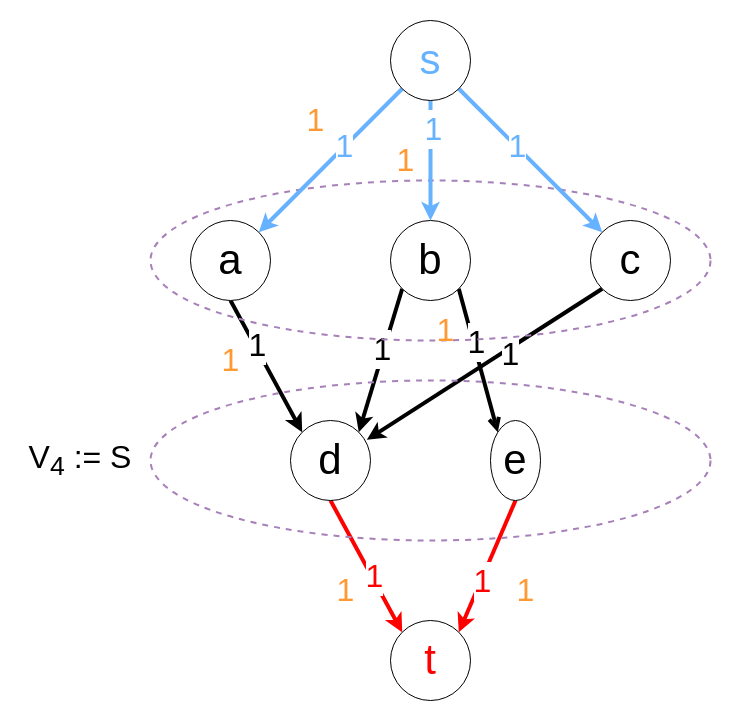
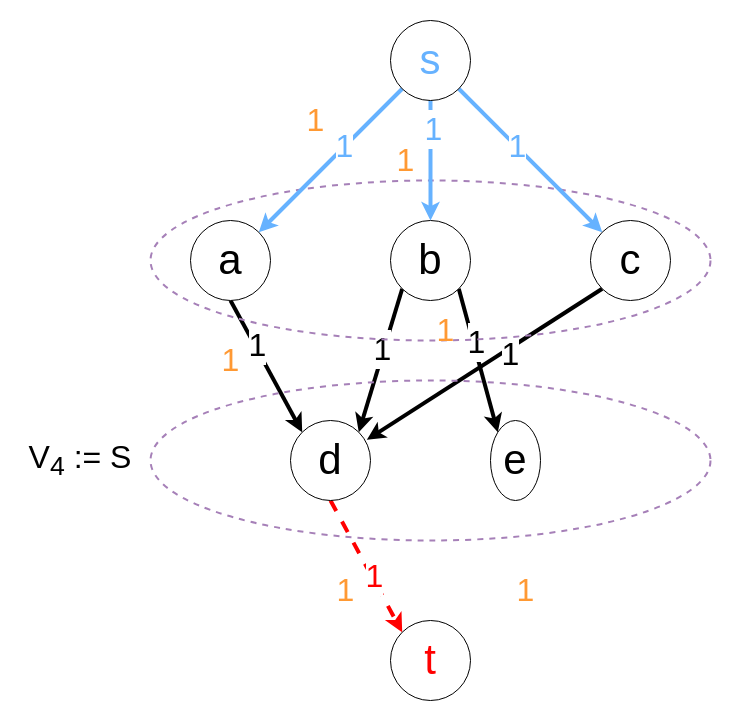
edge "b" -> "e": arrowhead open -> classic
edge "e" -> "t": removed, label "1"
edge "d" -> "t": style solid -> dashed
